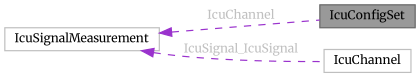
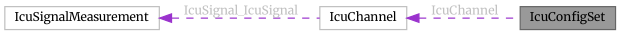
edge "IcuConfigSet" -> "IcuSignalMeasurement": now "IcuConfigSet" -> "IcuChannel"
